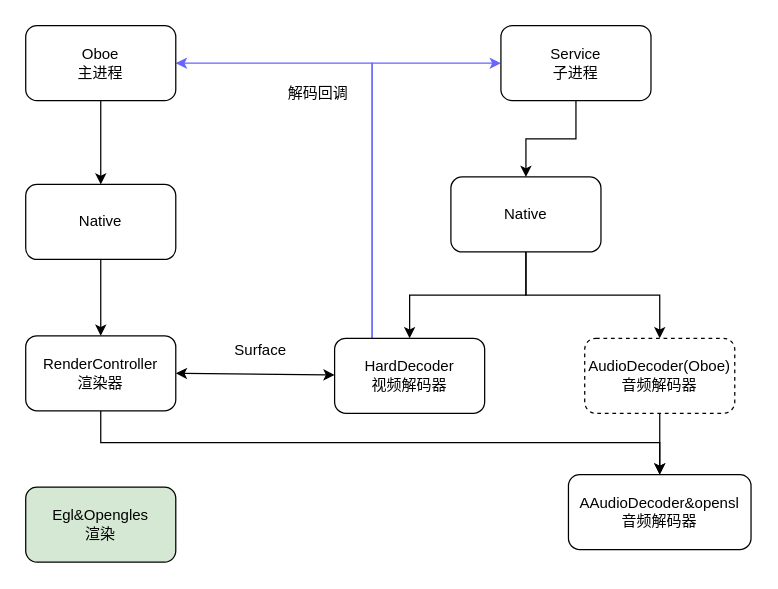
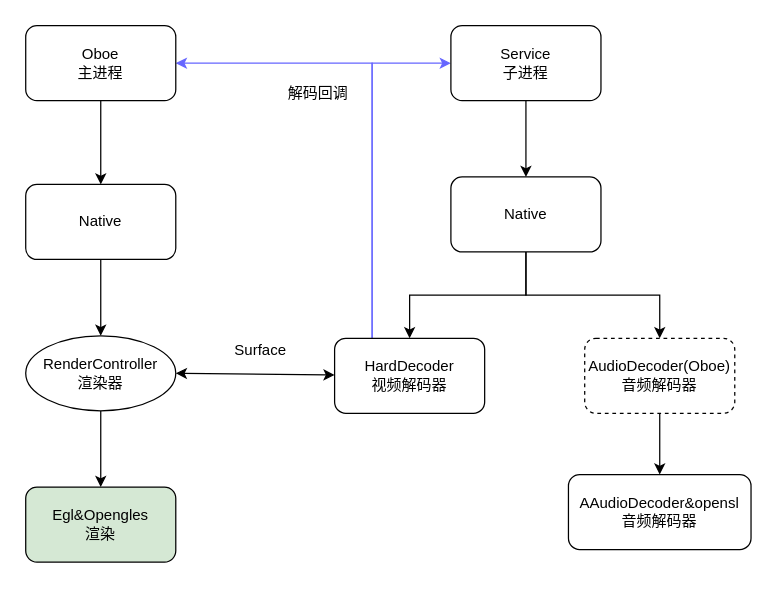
node "Service 子进程": moved (576, 63) -> (526, 63)
node "RenderController 渲染器": shape rounded rectangle -> ellipse
edge "RenderController 渲染器" -> "AAudioDecoder&opensl 音频解码器": now "RenderController 渲染器" -> "Egl&Opengles 渲染"
